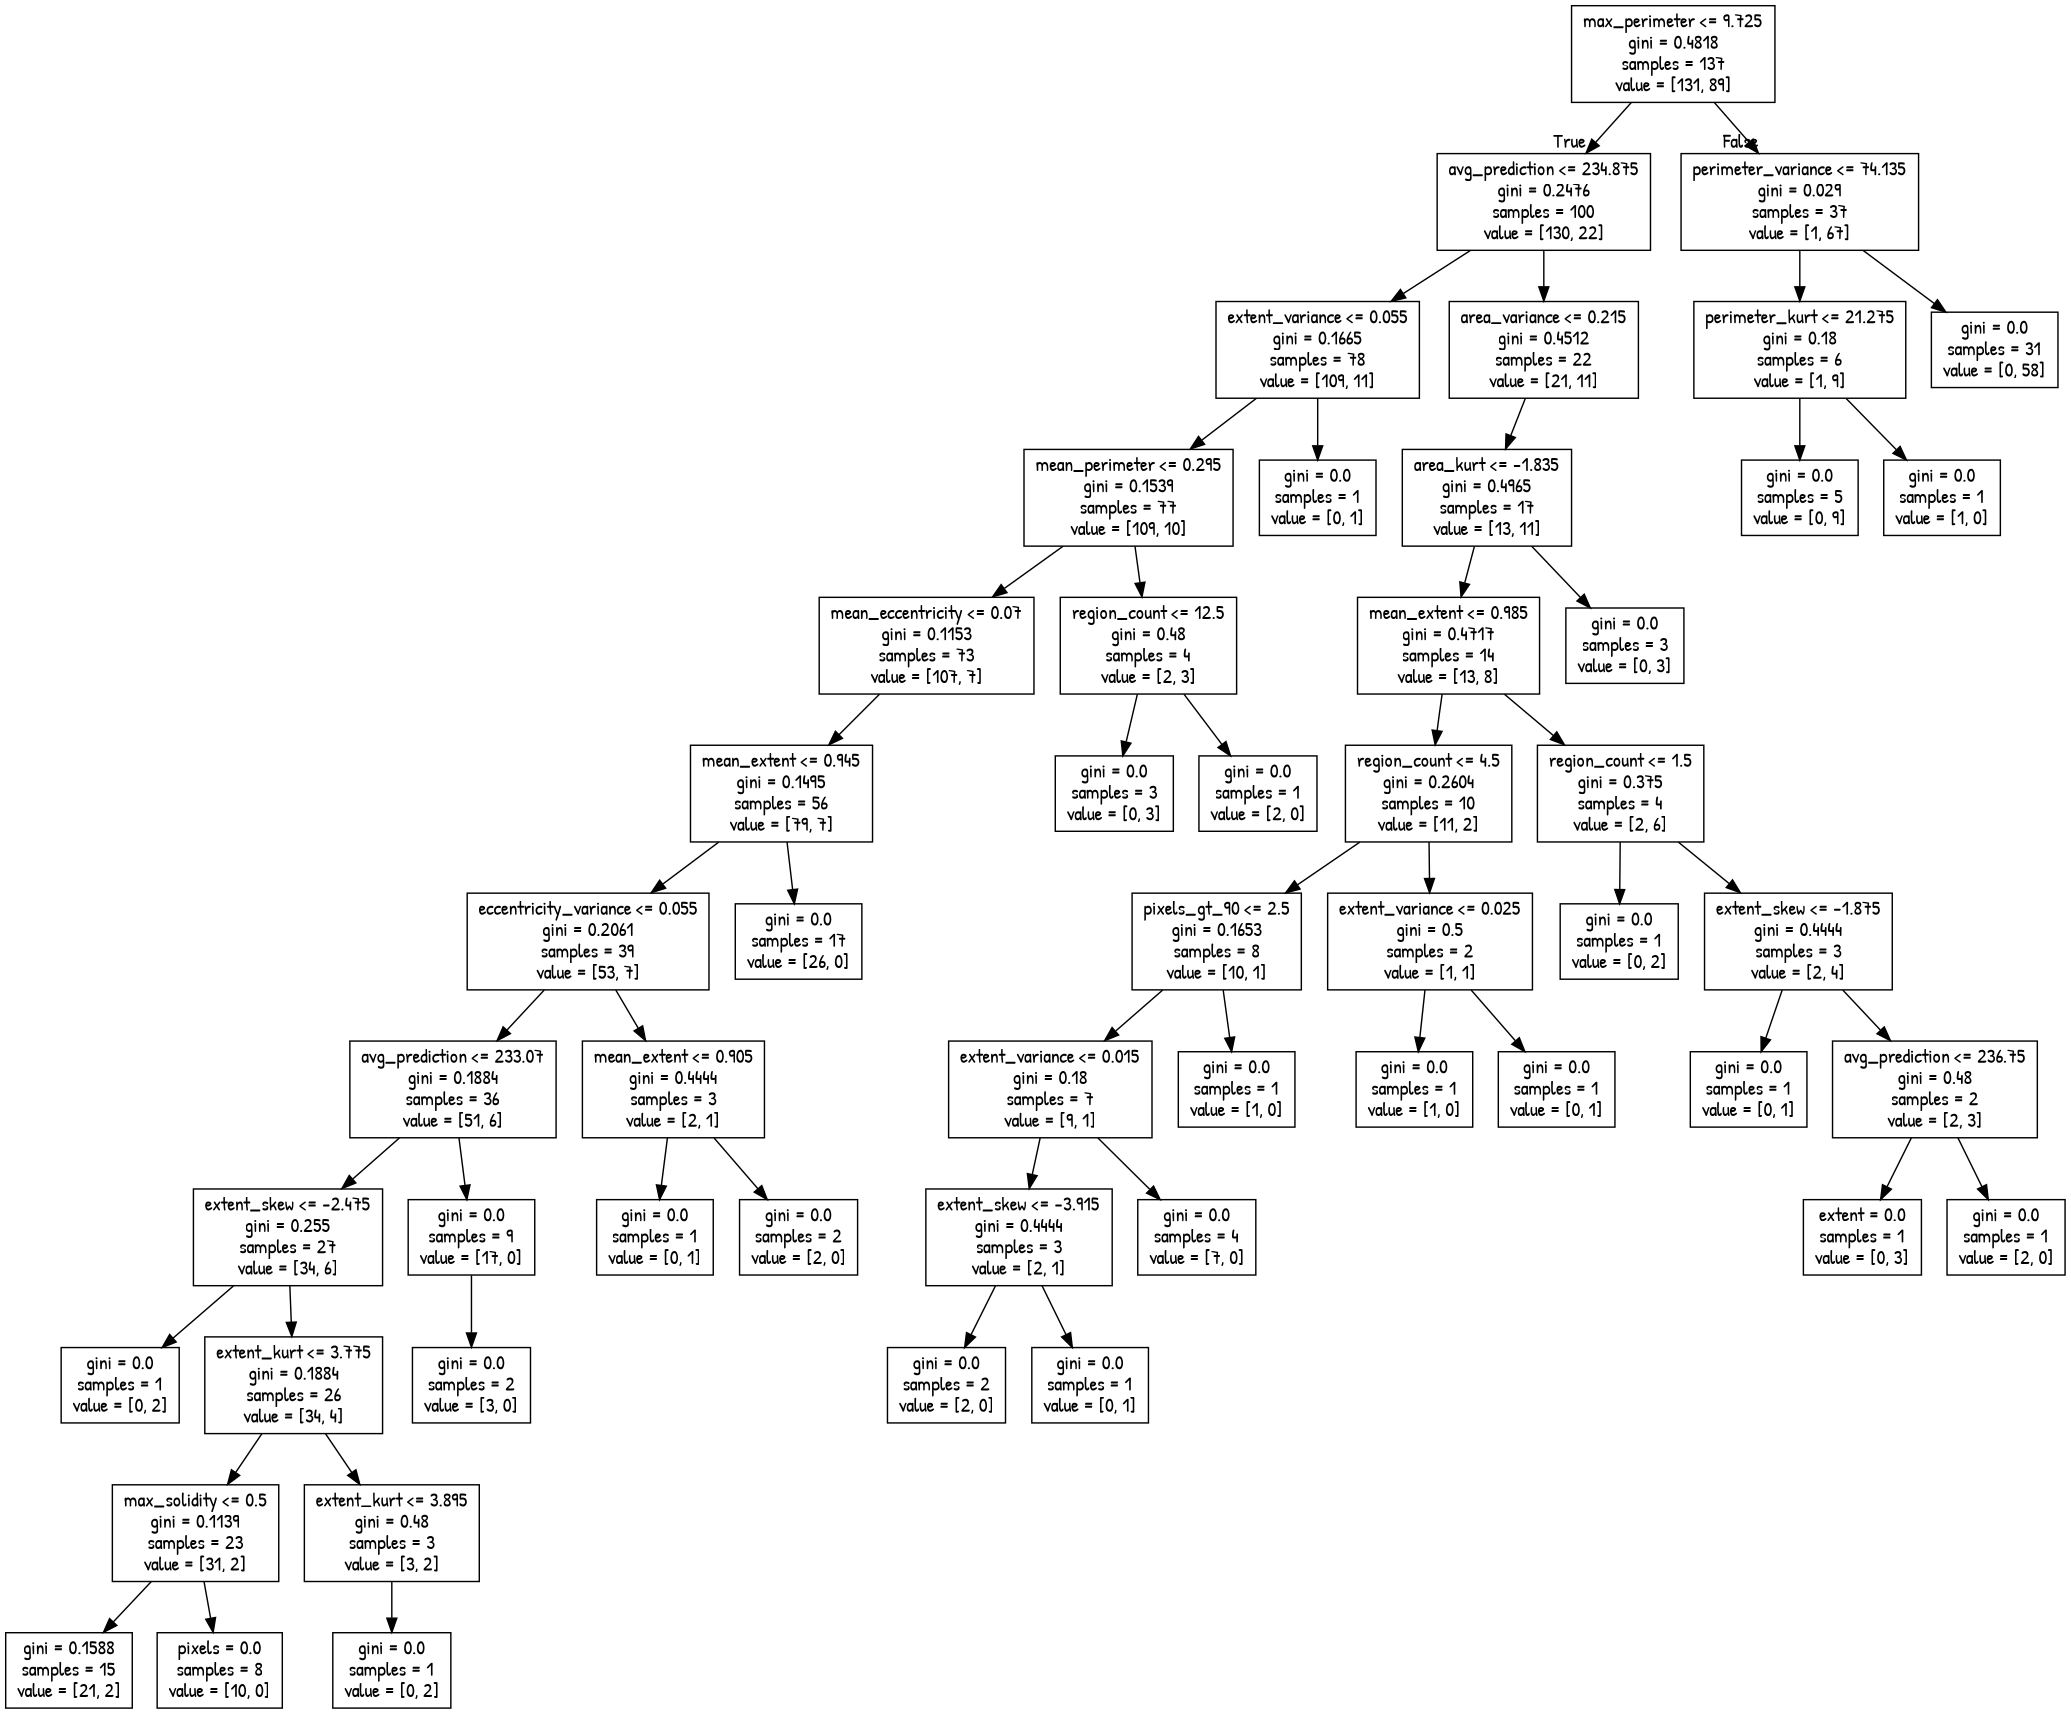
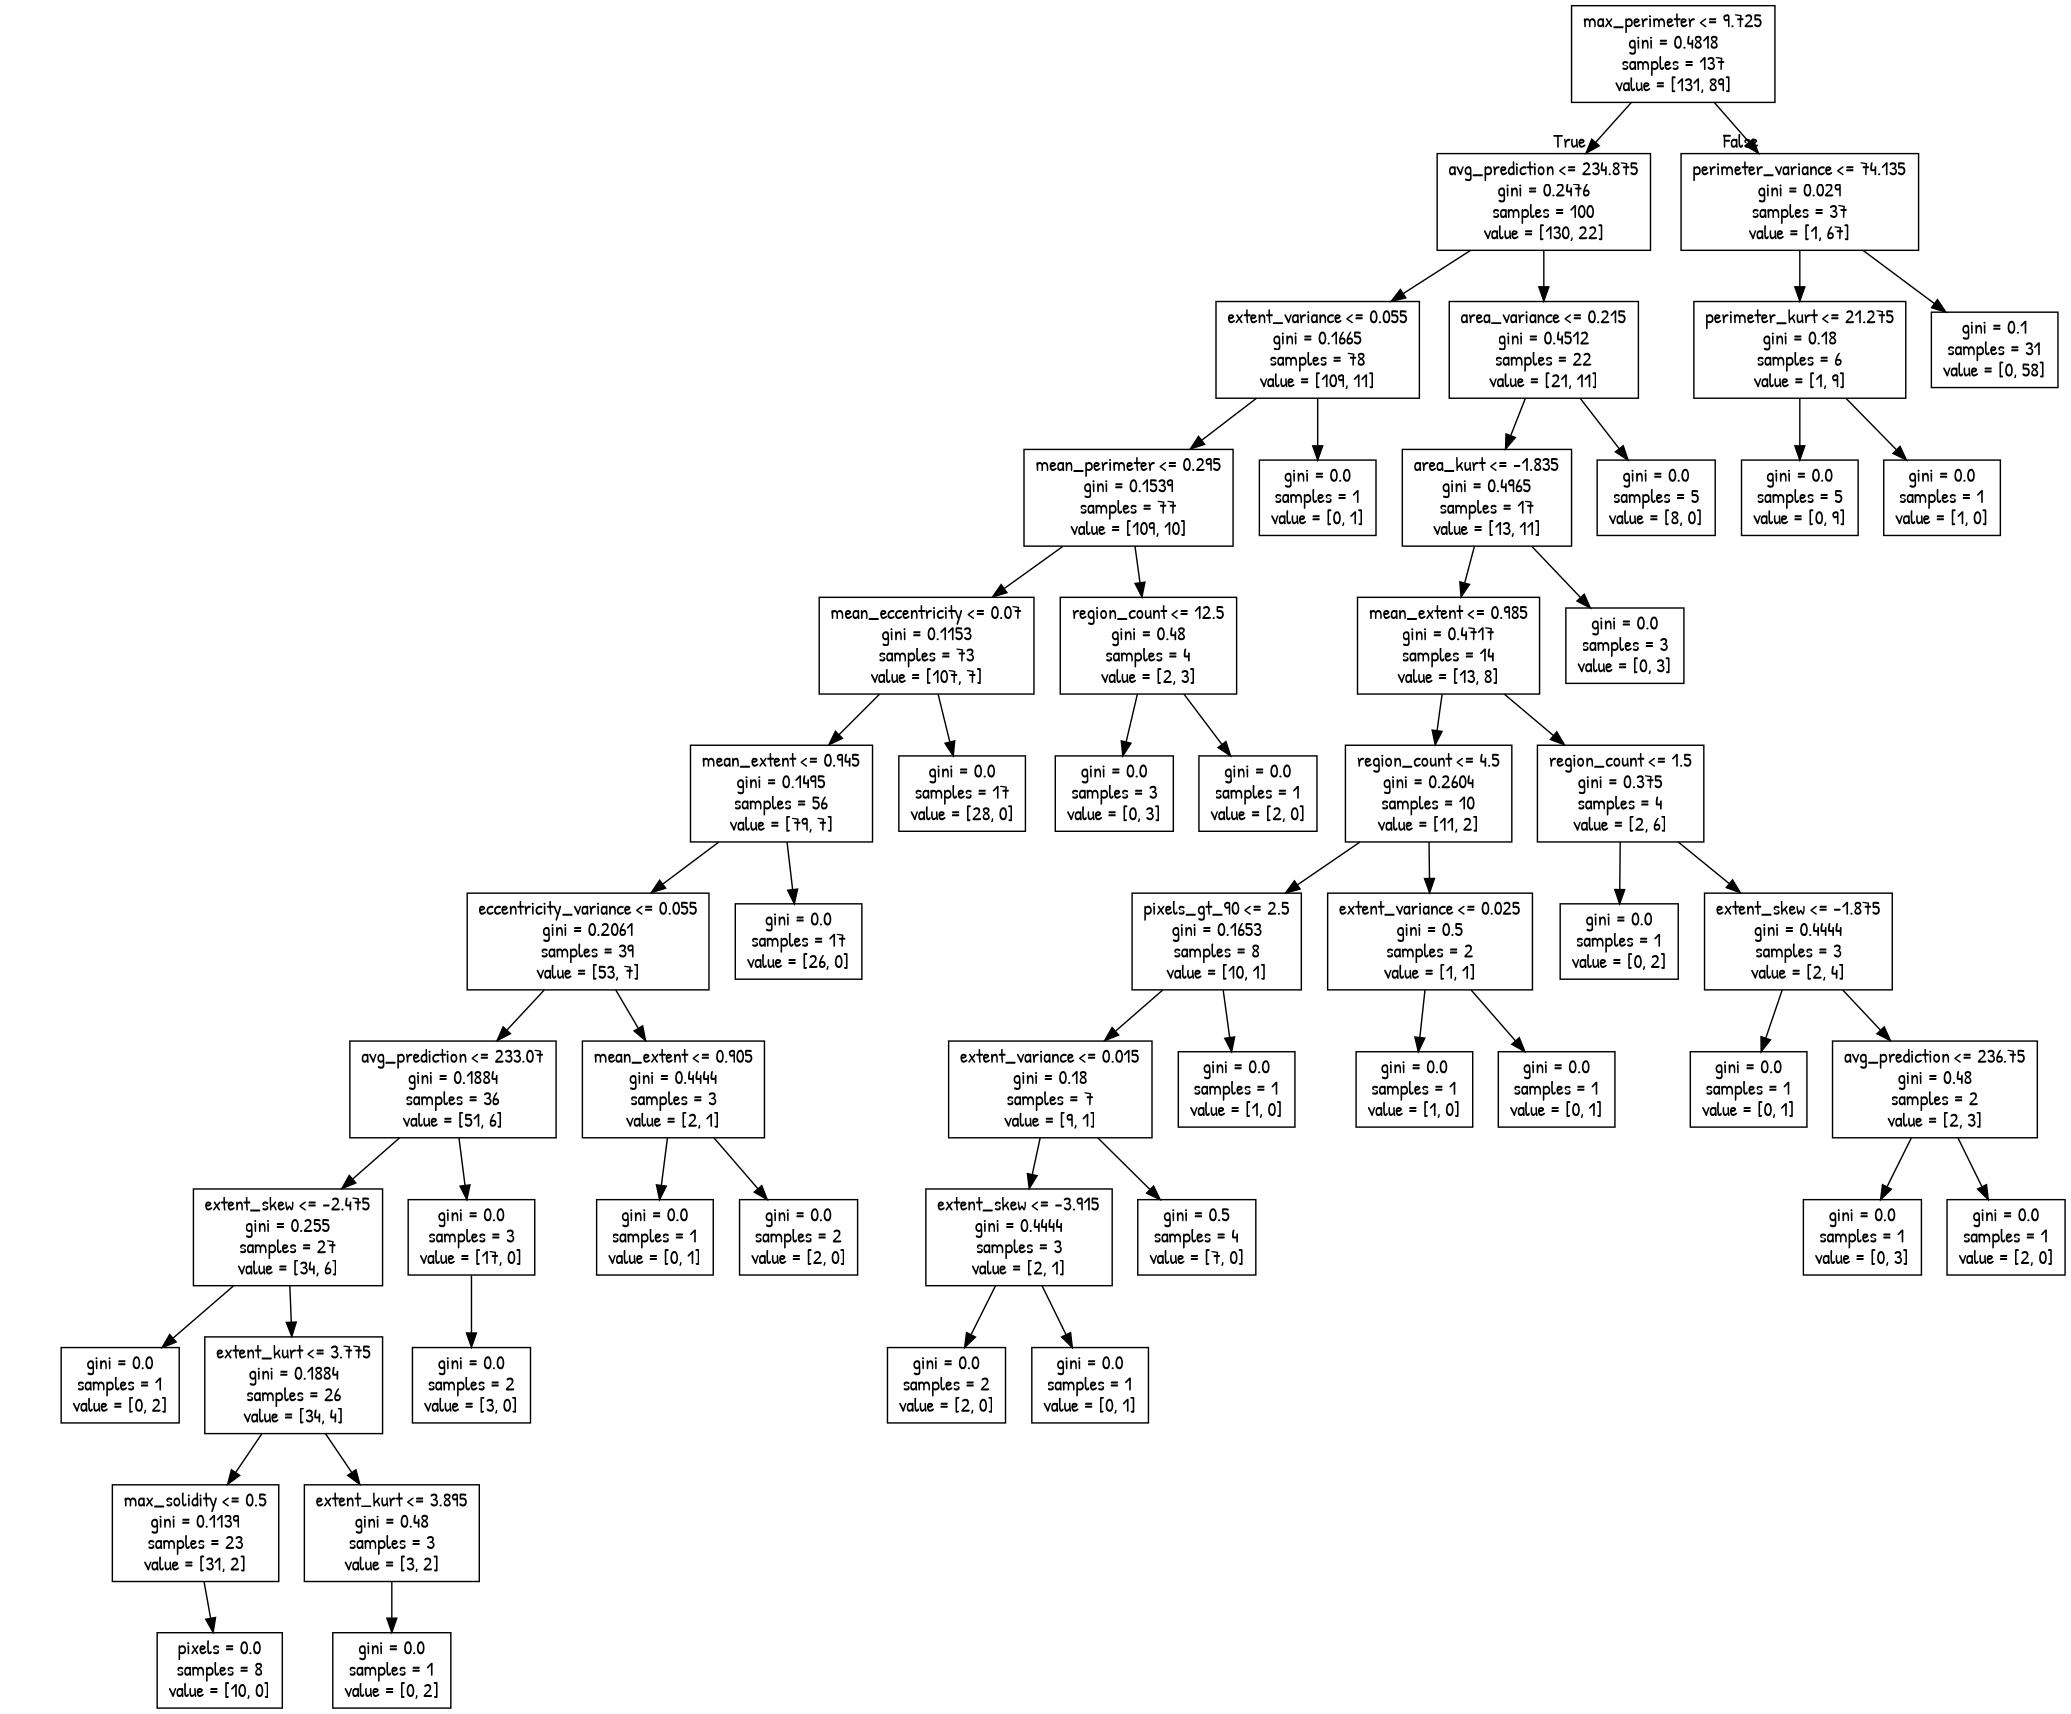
node "gini = 0.0 samples = 31 value = [0, 58]": label "gini = 0.0 samples = 31 value = [0, 58]" -> "gini = 0.1 samples = 31 value = [0, 58]"
node "gini = 0.0 samples = 5 value = [8, 0]": added
node "gini = 0.0 samples = 17 value = [28, 0]": added
node "gini = 0.0 samples = 9 value = [17, 0]": label "gini = 0.0 samples = 9 value = [17, 0]" -> "gini = 0.0 samples = 3 value = [17, 0]"
node "gini = 0.0 samples = 4 value = [7, 0]": label "gini = 0.0 samples = 4 value = [7, 0]" -> "gini = 0.5 samples = 4 value = [7, 0]"
node "extent = 0.0 samples = 1 value = [0, 3]": label "extent = 0.0 samples = 1 value = [0, 3]" -> "gini = 0.0 samples = 1 value = [0, 3]"
node "gini = 0.1588 samples = 15 value = [21, 2]": removed
